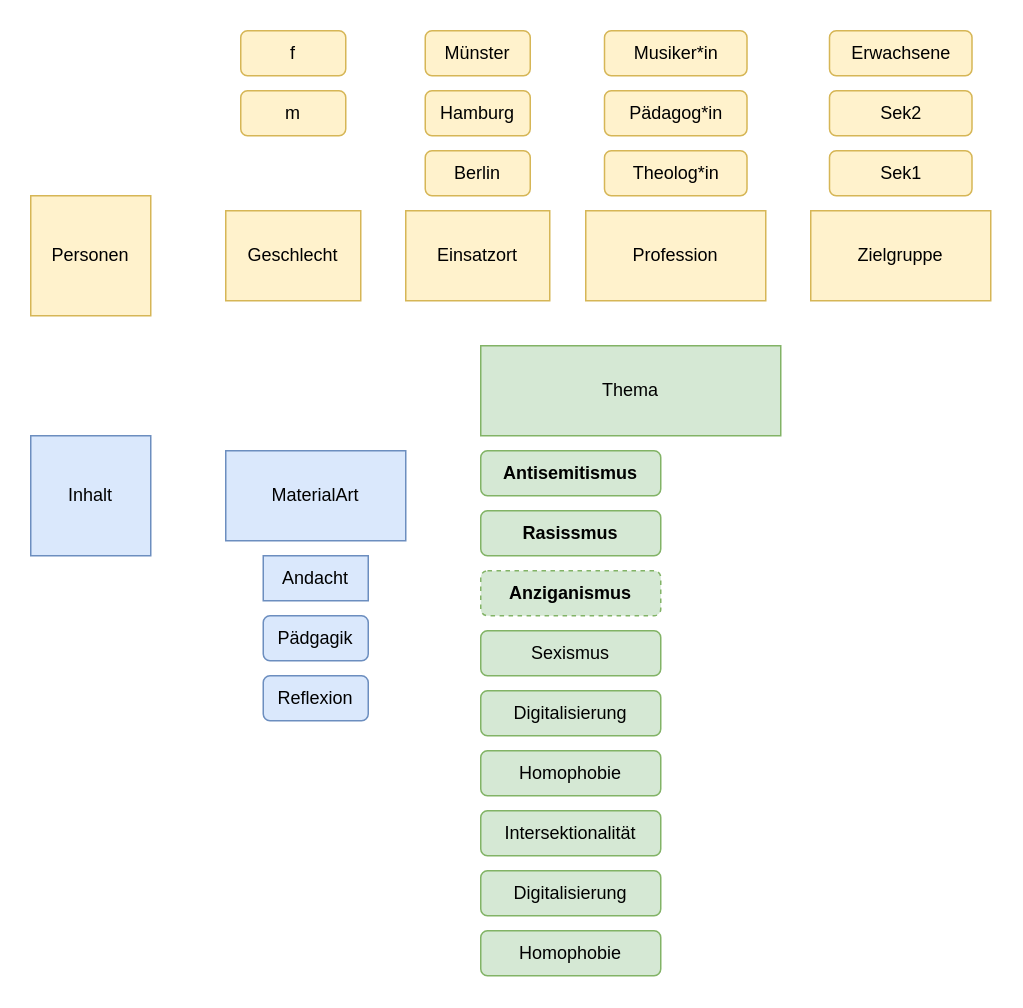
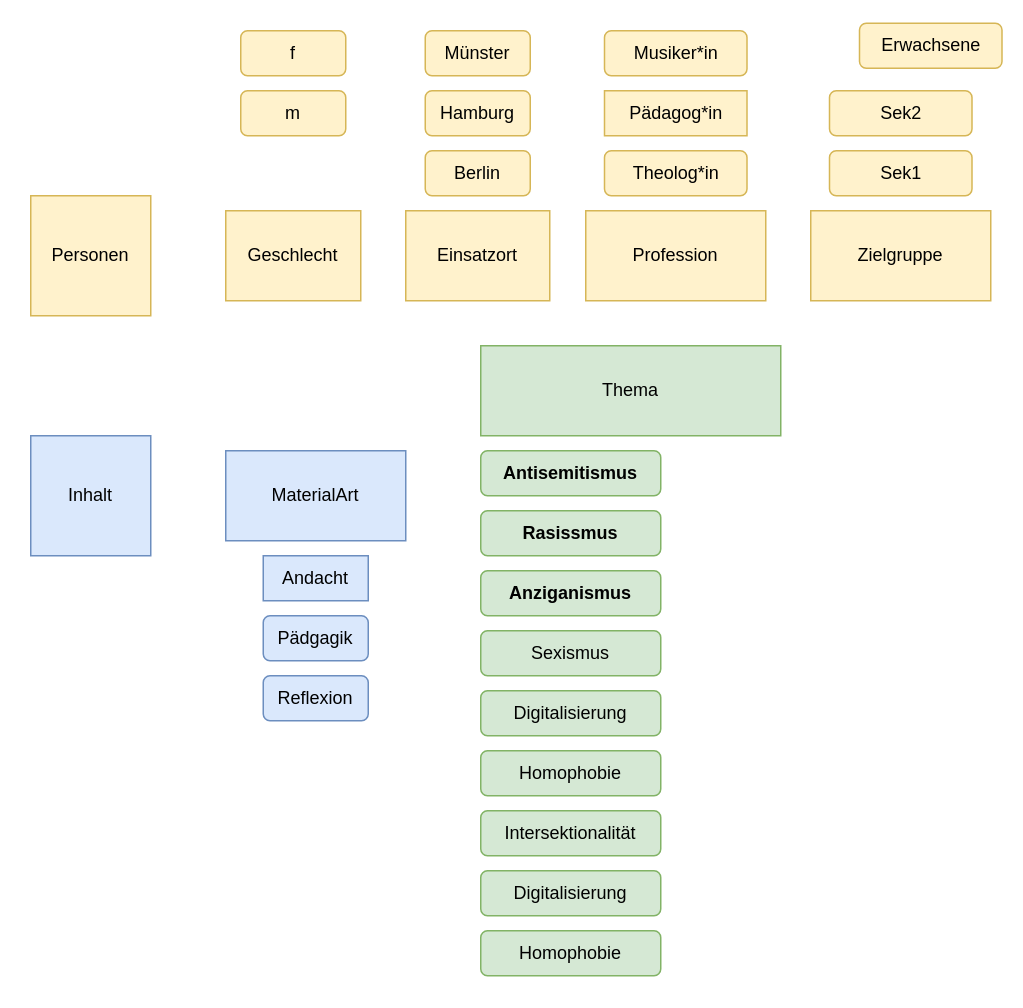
node "Erwachsene": moved (901, 53) -> (931, 46)
node "Pädagog*in": shape rounded rectangle -> rectangle
node "Anziganismus": style dashed -> solid
